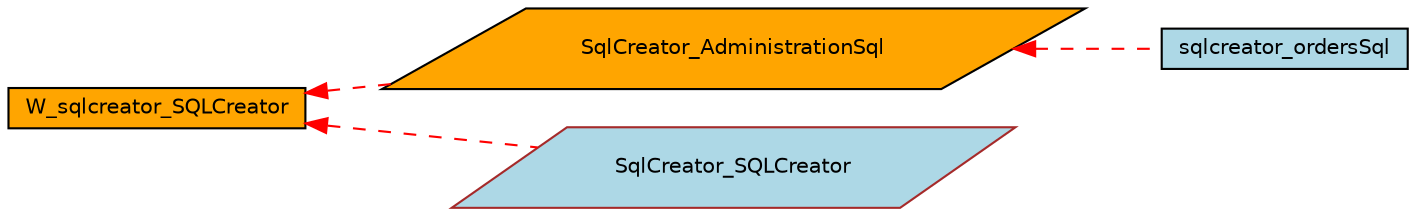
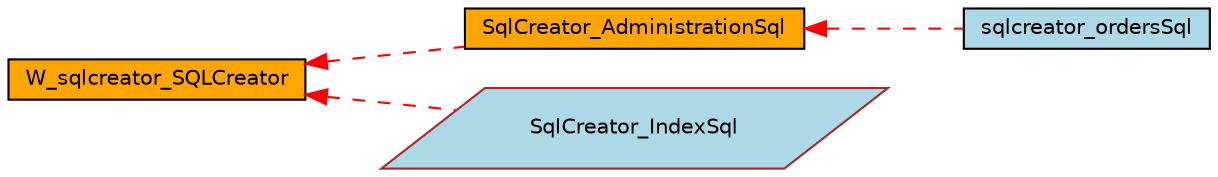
node "SqlCreator_AdministrationSql": shape parallelogram -> box
node "SqlCreator_SQLCreator": label "SqlCreator_SQLCreator" -> "SqlCreator_IndexSql"
